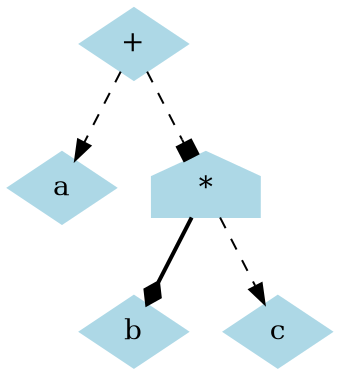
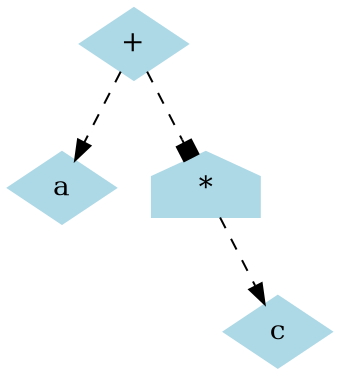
node "b": removed
